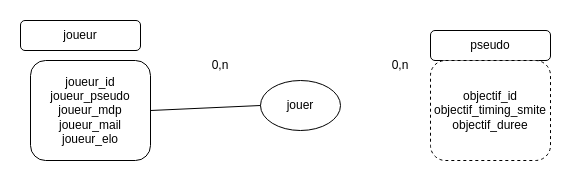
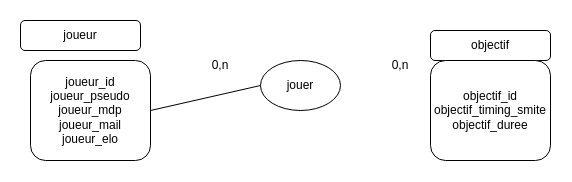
node "pseudo": label "pseudo" -> "objectif"
node "jouer": moved (301, 106) -> (301, 86)
node "objectif_id objectif_timing_smite objectif_duree": style dashed -> solid
